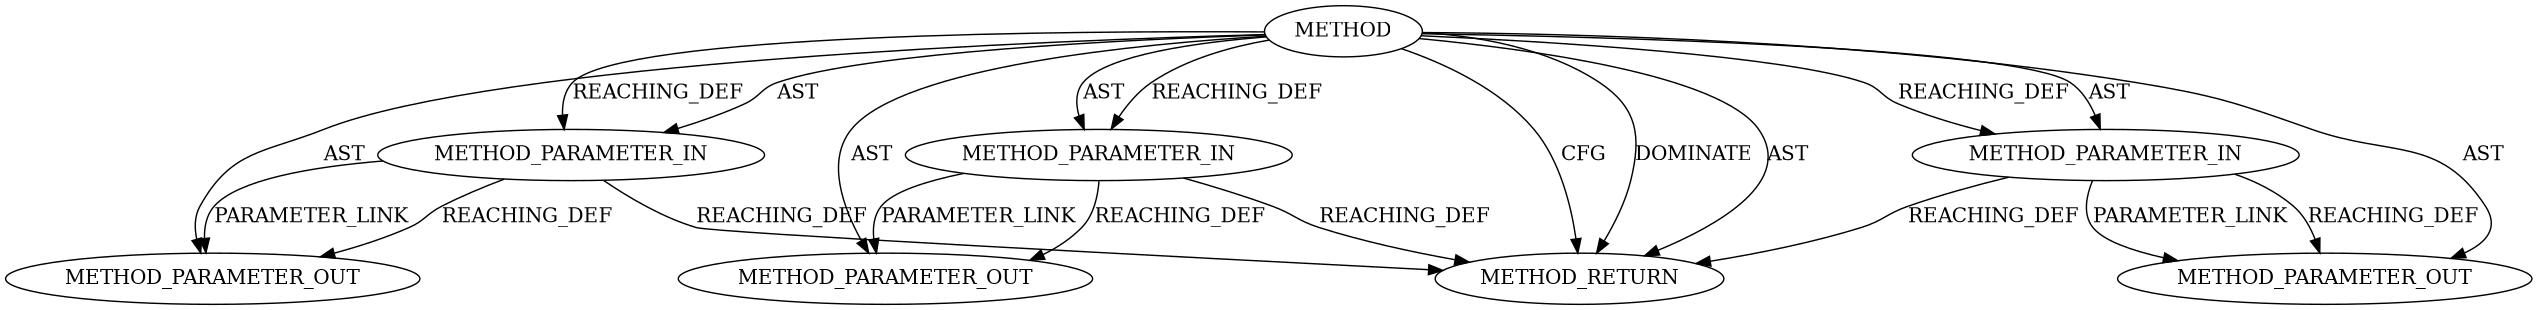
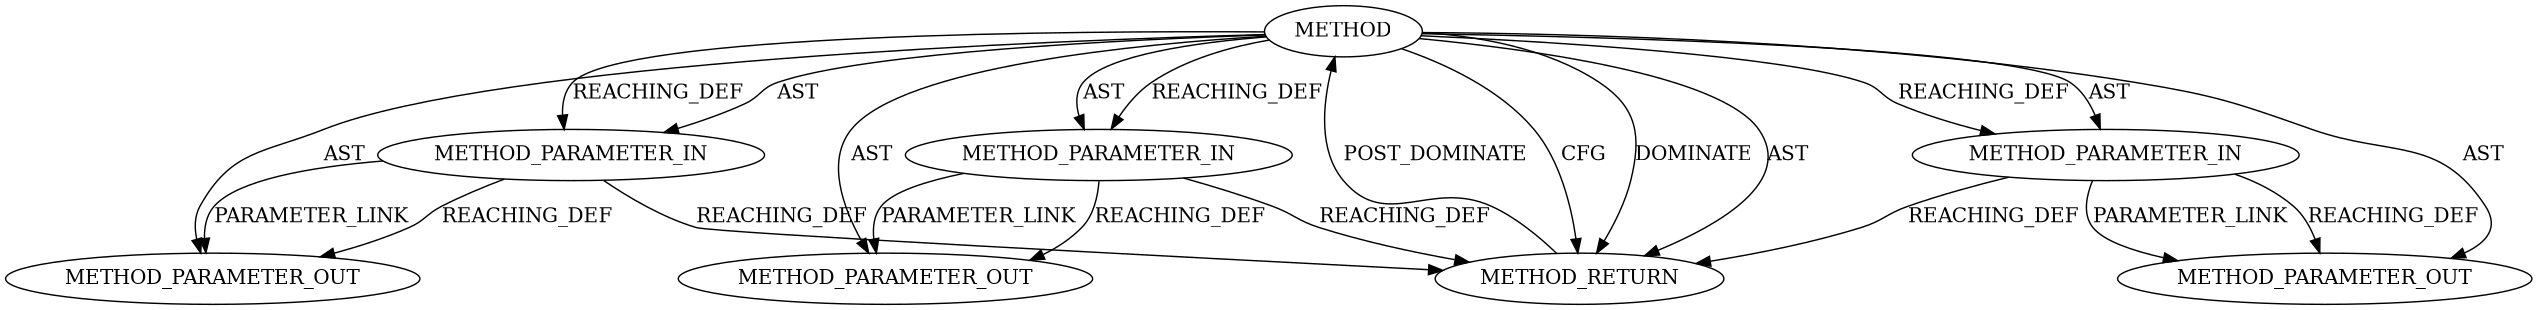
edge "METHOD_RETURN" -> "METHOD": added, label "POST_DOMINATE"
